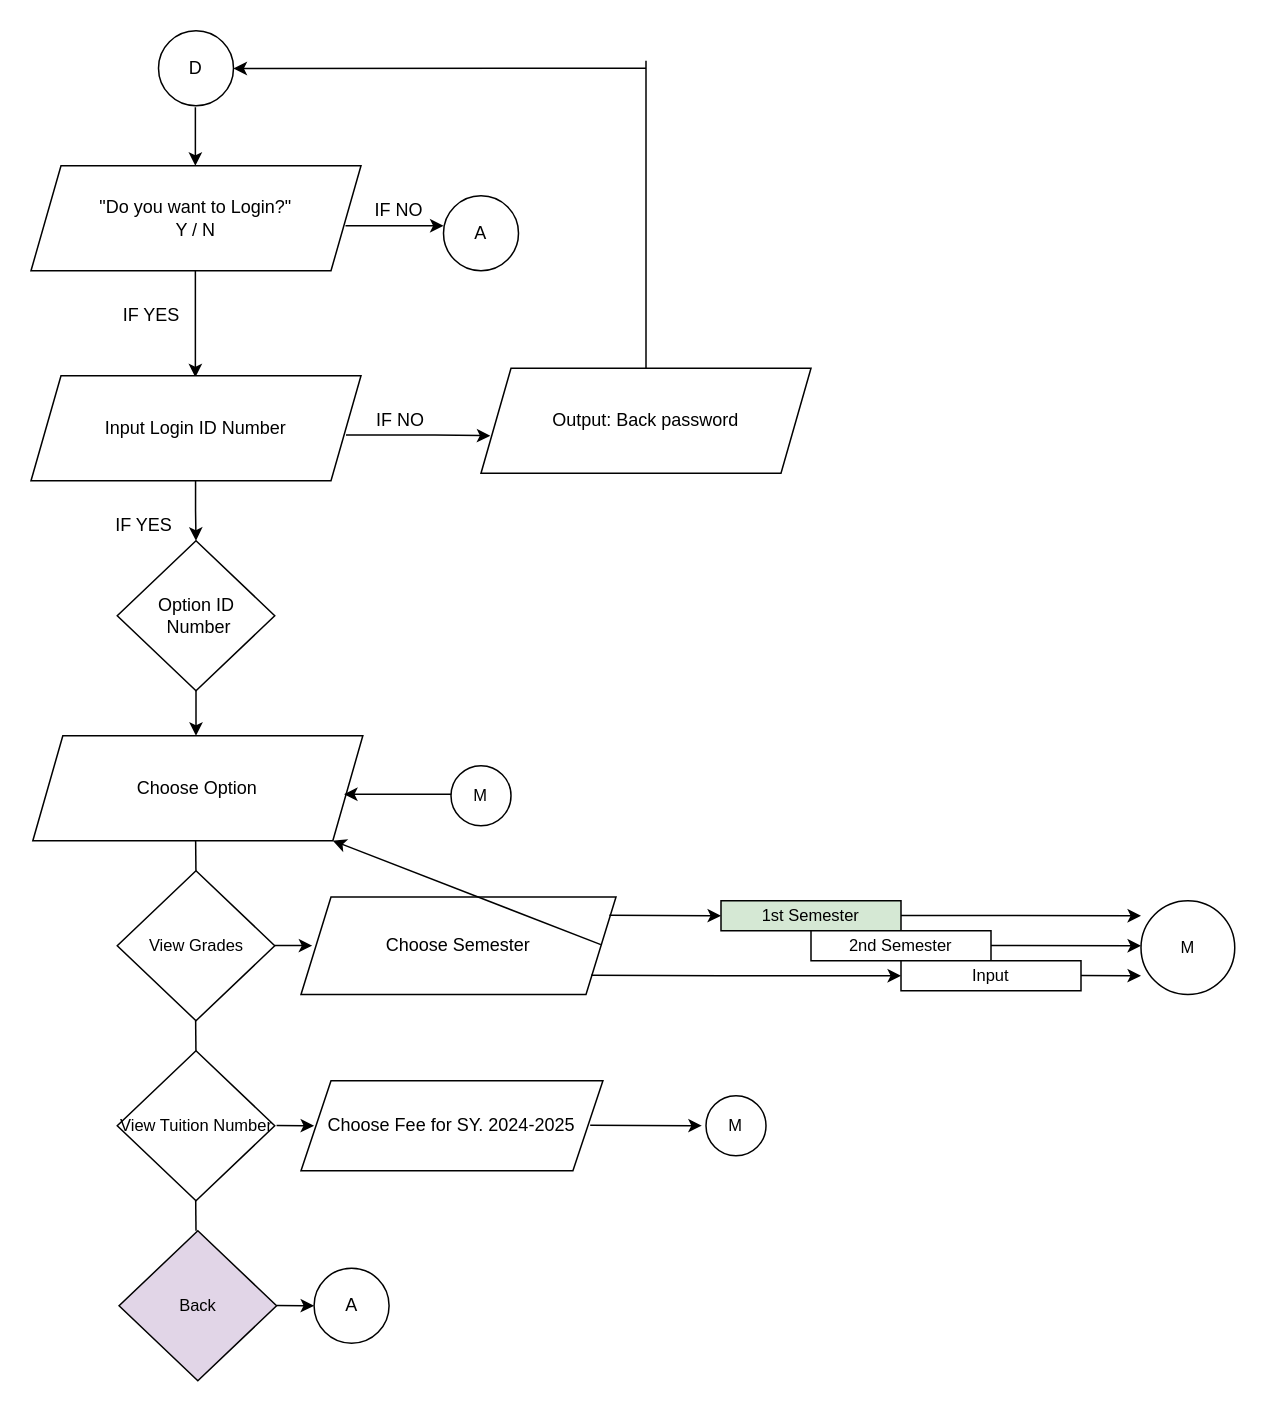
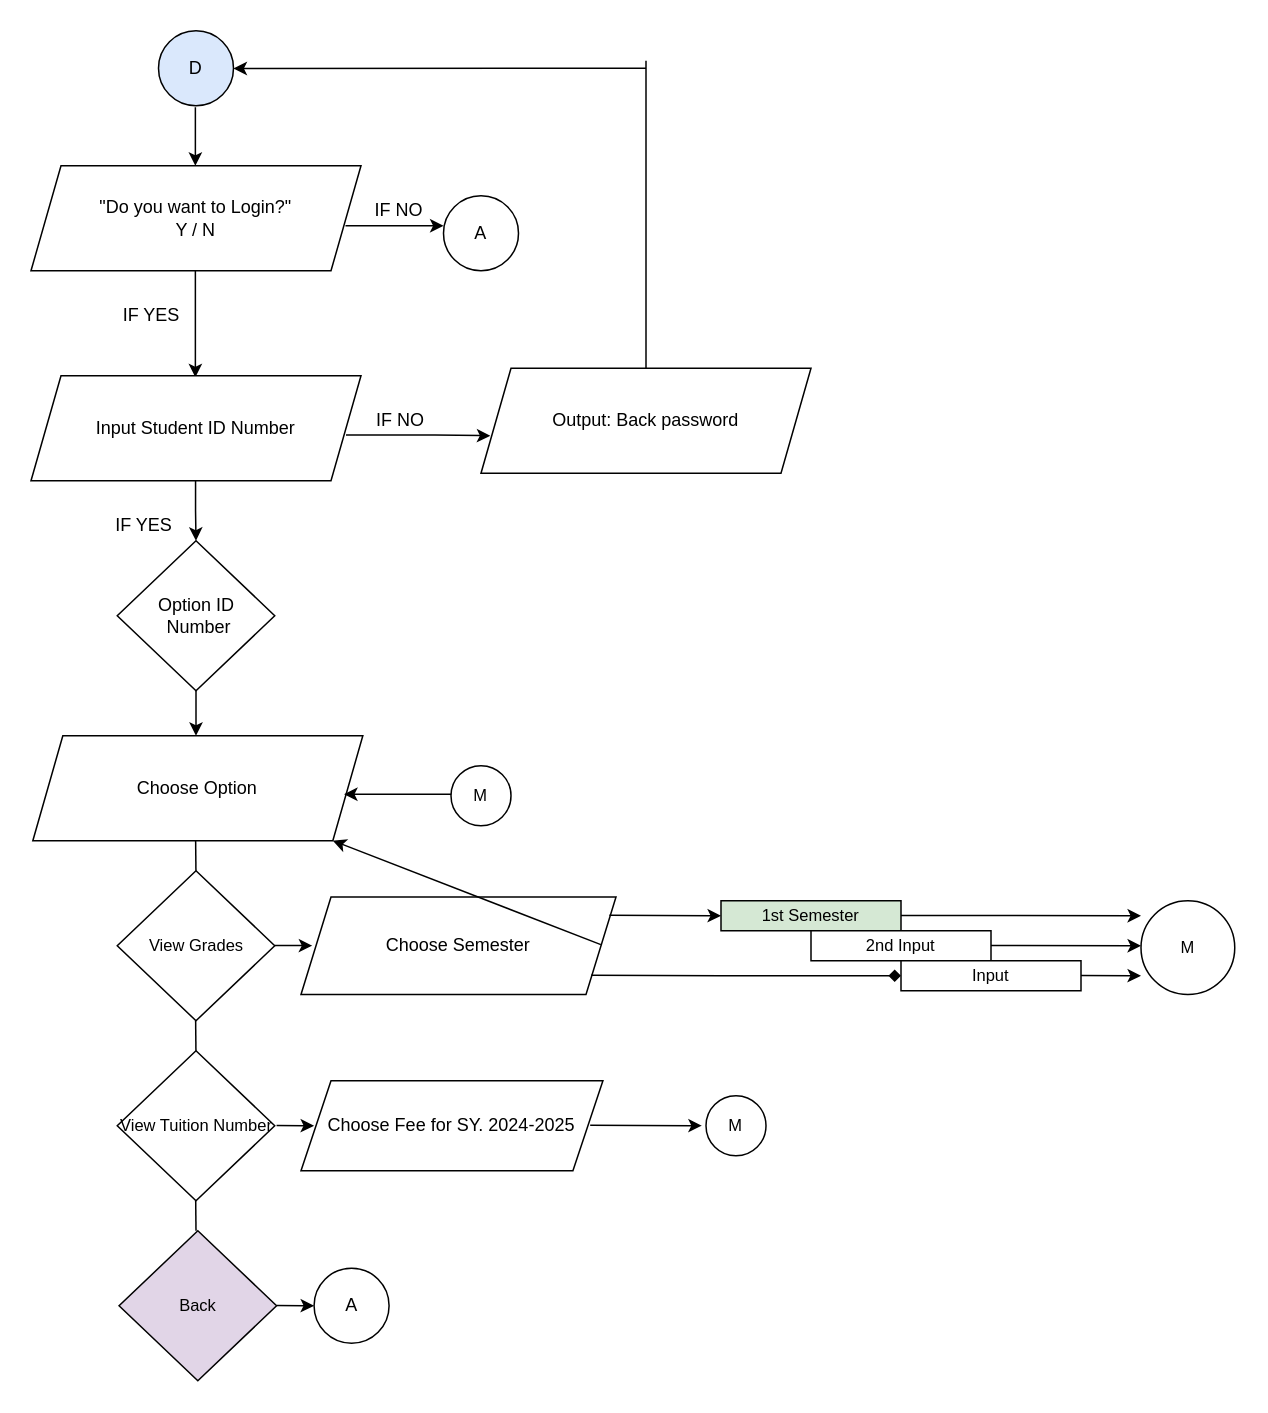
node "D": fillcolor #ffffff -> #dae8fc
node "Input Login ID Number": label "Input Login ID Number" -> "Input Student ID Number"
node "2nd Semester": label "2nd Semester" -> "2nd Input"
edge "Choose Semester" -> "Input": arrowhead classic -> diamond
